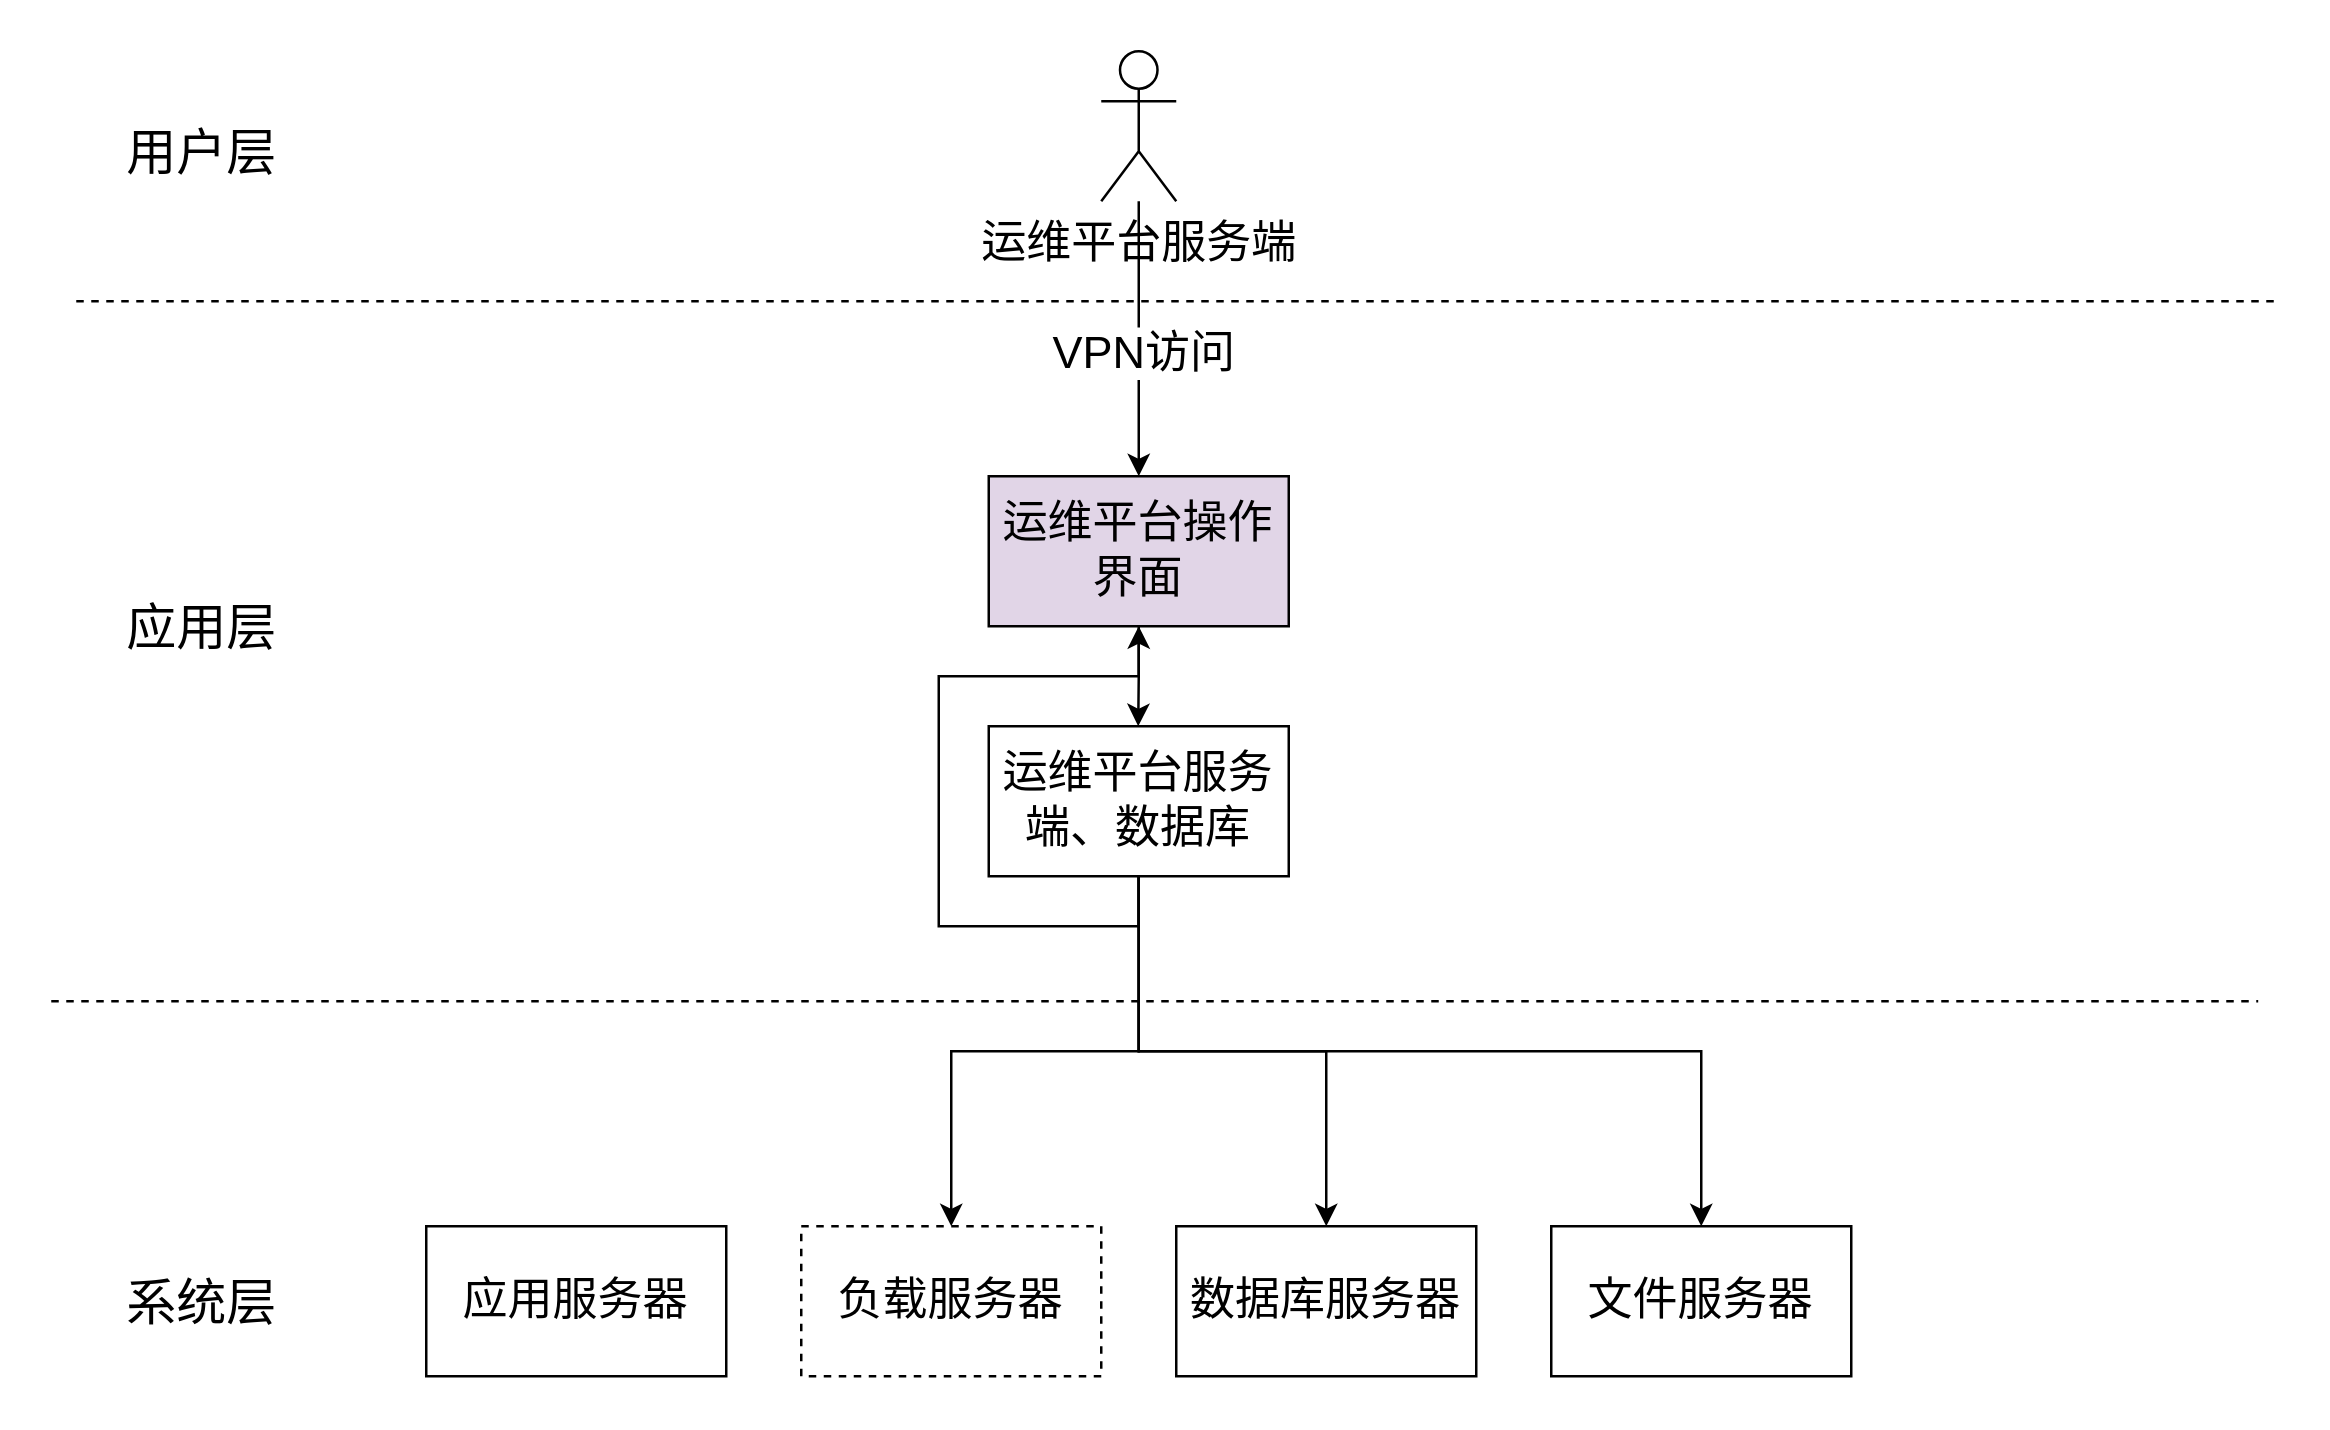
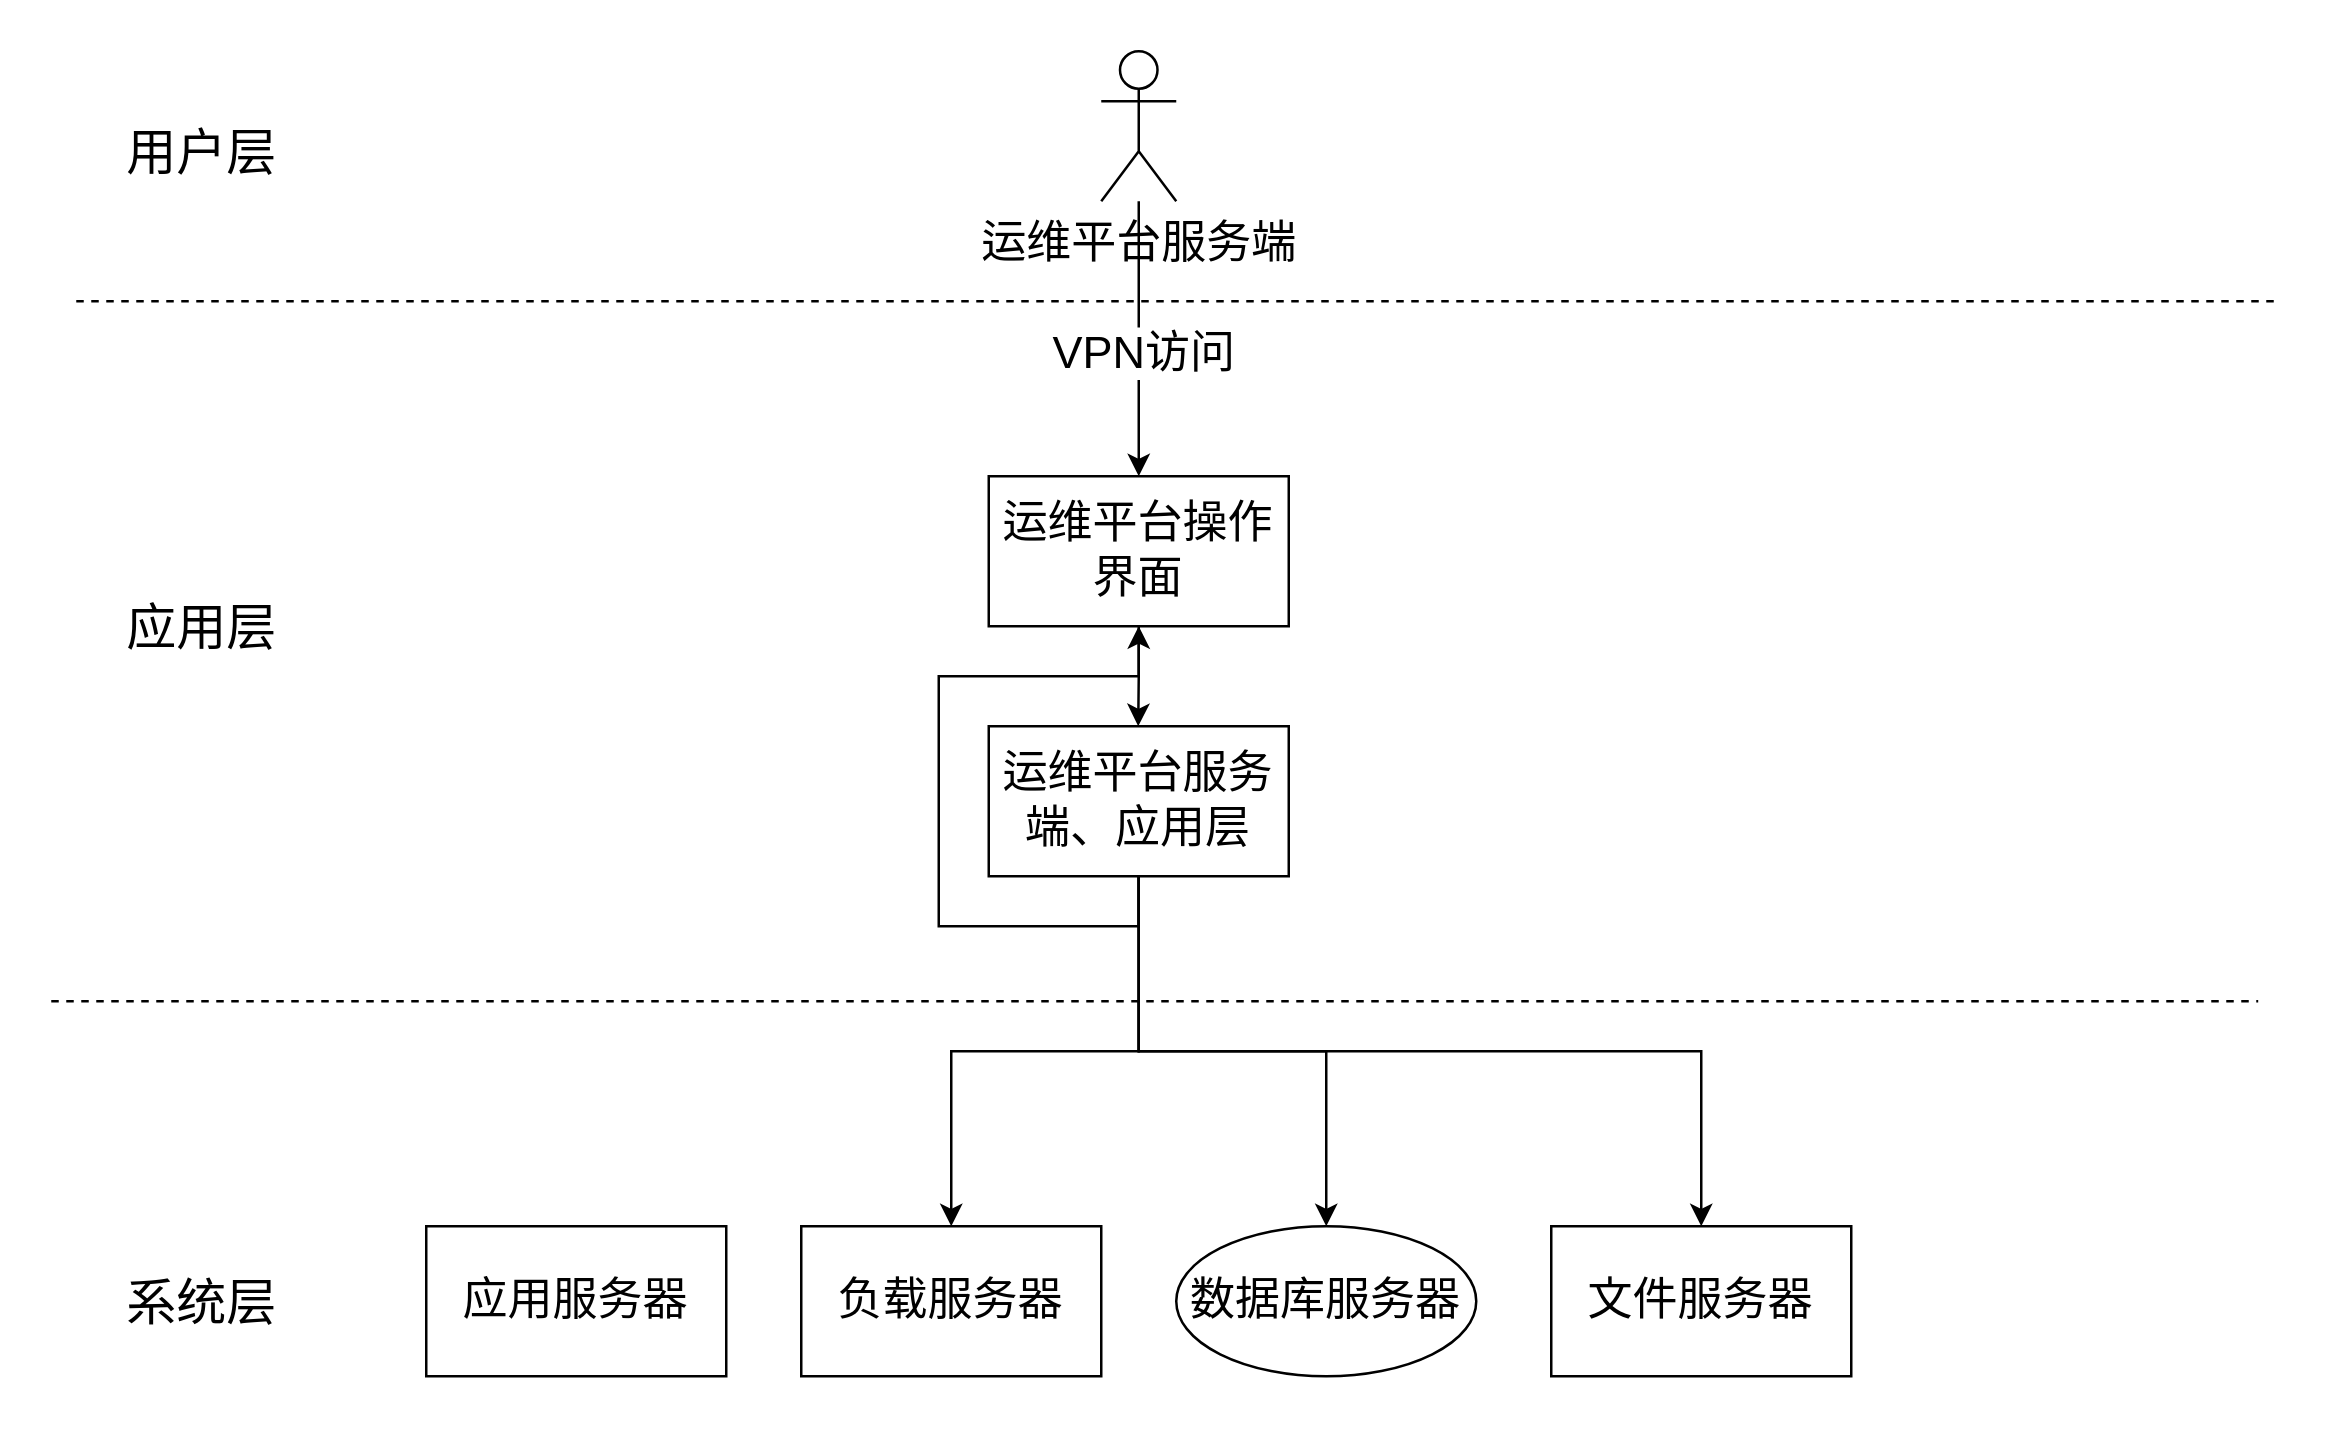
node "运维平台操作界面": fillcolor #e1d5e7 -> #ffffff
node "运维平台服务端、数据库": label "运维平台服务端、数据库" -> "运维平台服务端、应用层"
node "负载服务器": style dashed -> solid
node "数据库服务器": shape rectangle -> ellipse
